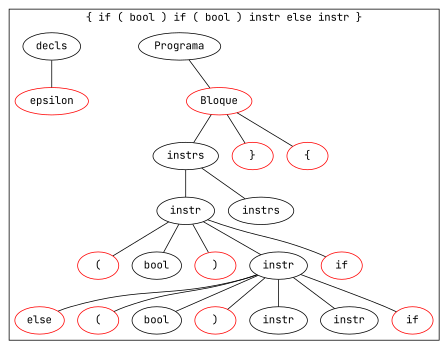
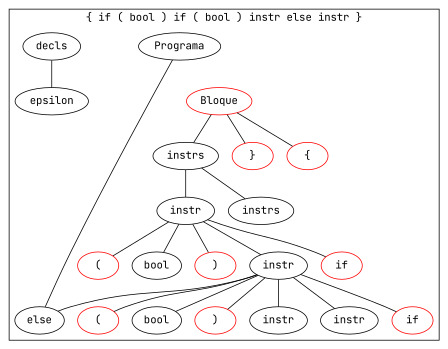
edge "Programa" -- "Bloque": now "Programa" -- "else"
node "epsilon": color red -> black
node "else": color red -> black
